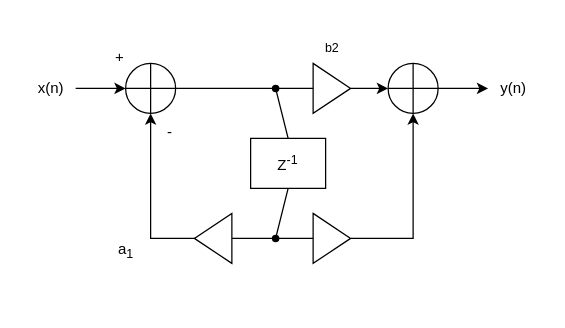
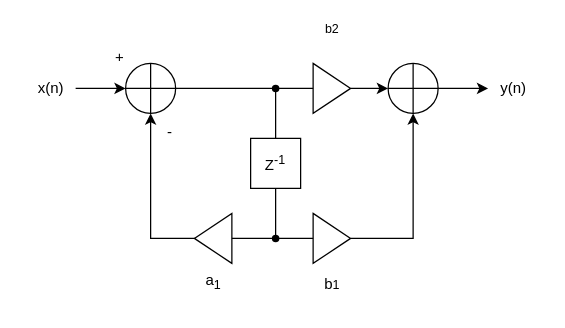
node "b2": moved (332, 44) -> (332, 26)
node "Z-1": size 75x50 -> 50x50
node "a1": moved (126, 251) -> (213, 282)
node "b1": added
